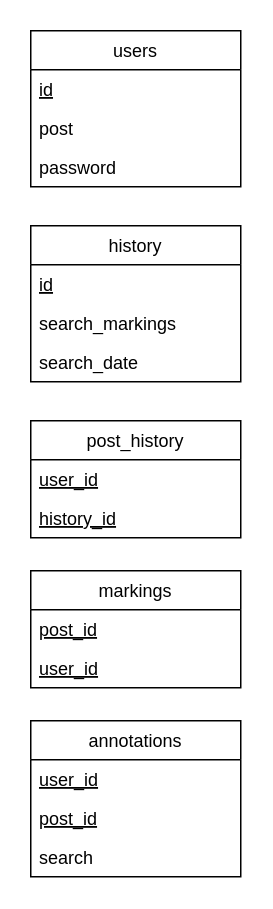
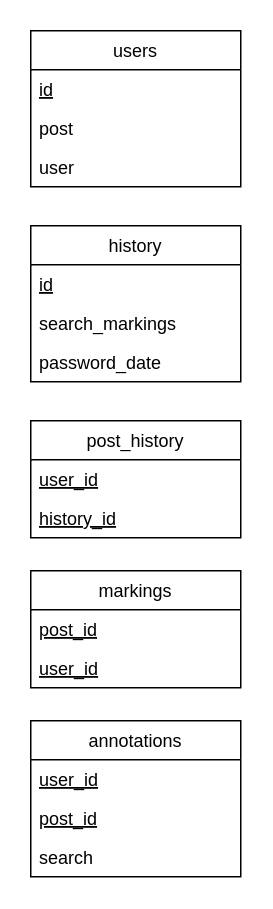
node "password": label "password" -> "user"
node "search_date": label "search_date" -> "password_date"
